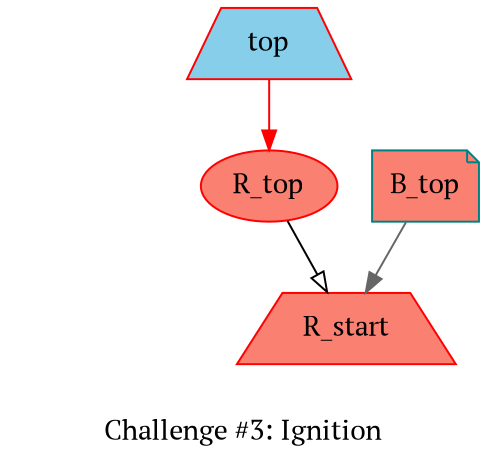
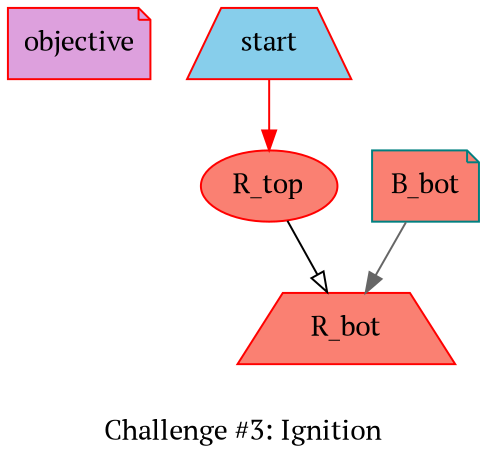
node "objective": added
node "top": label "top" -> "start"
node "B_top": label "B_top" -> "B_bot"
node "R_start": label "R_start" -> "R_bot"
